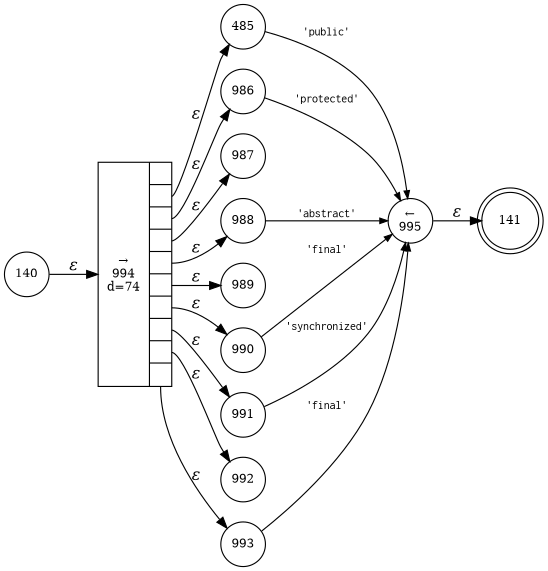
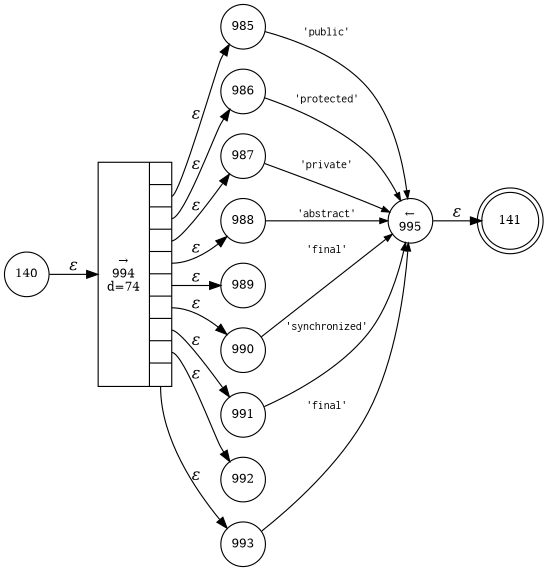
node "485": label "485" -> "985"
edge "987" -> "← 995": added, label "'private'"
